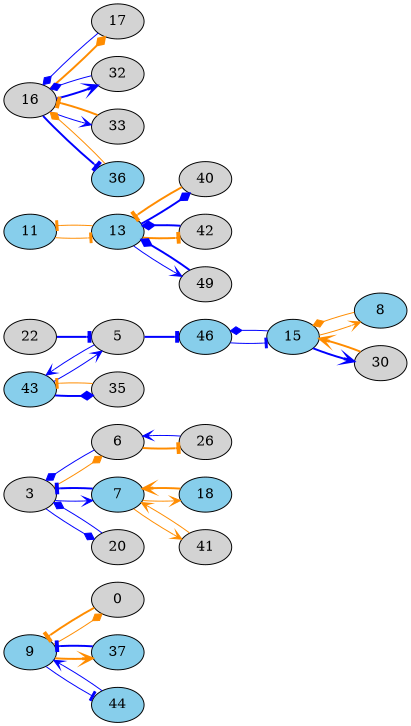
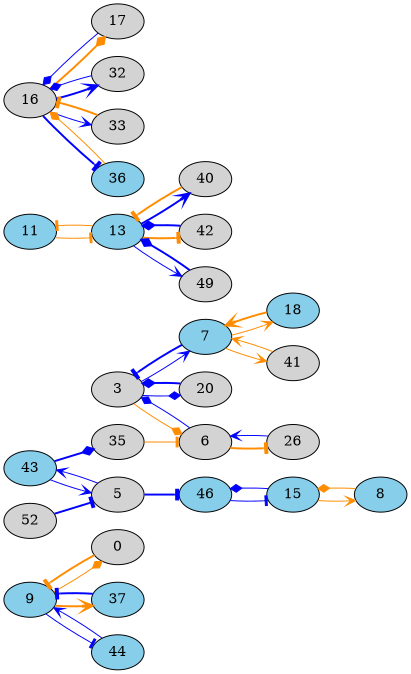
edge "13" -> "40": arrowhead diamond -> vee
node "22": label "22" -> "52"
node "30": removed
edge "35" -> "43": now "35" -> "6"
edge "20" -> "3": style solid -> bold
